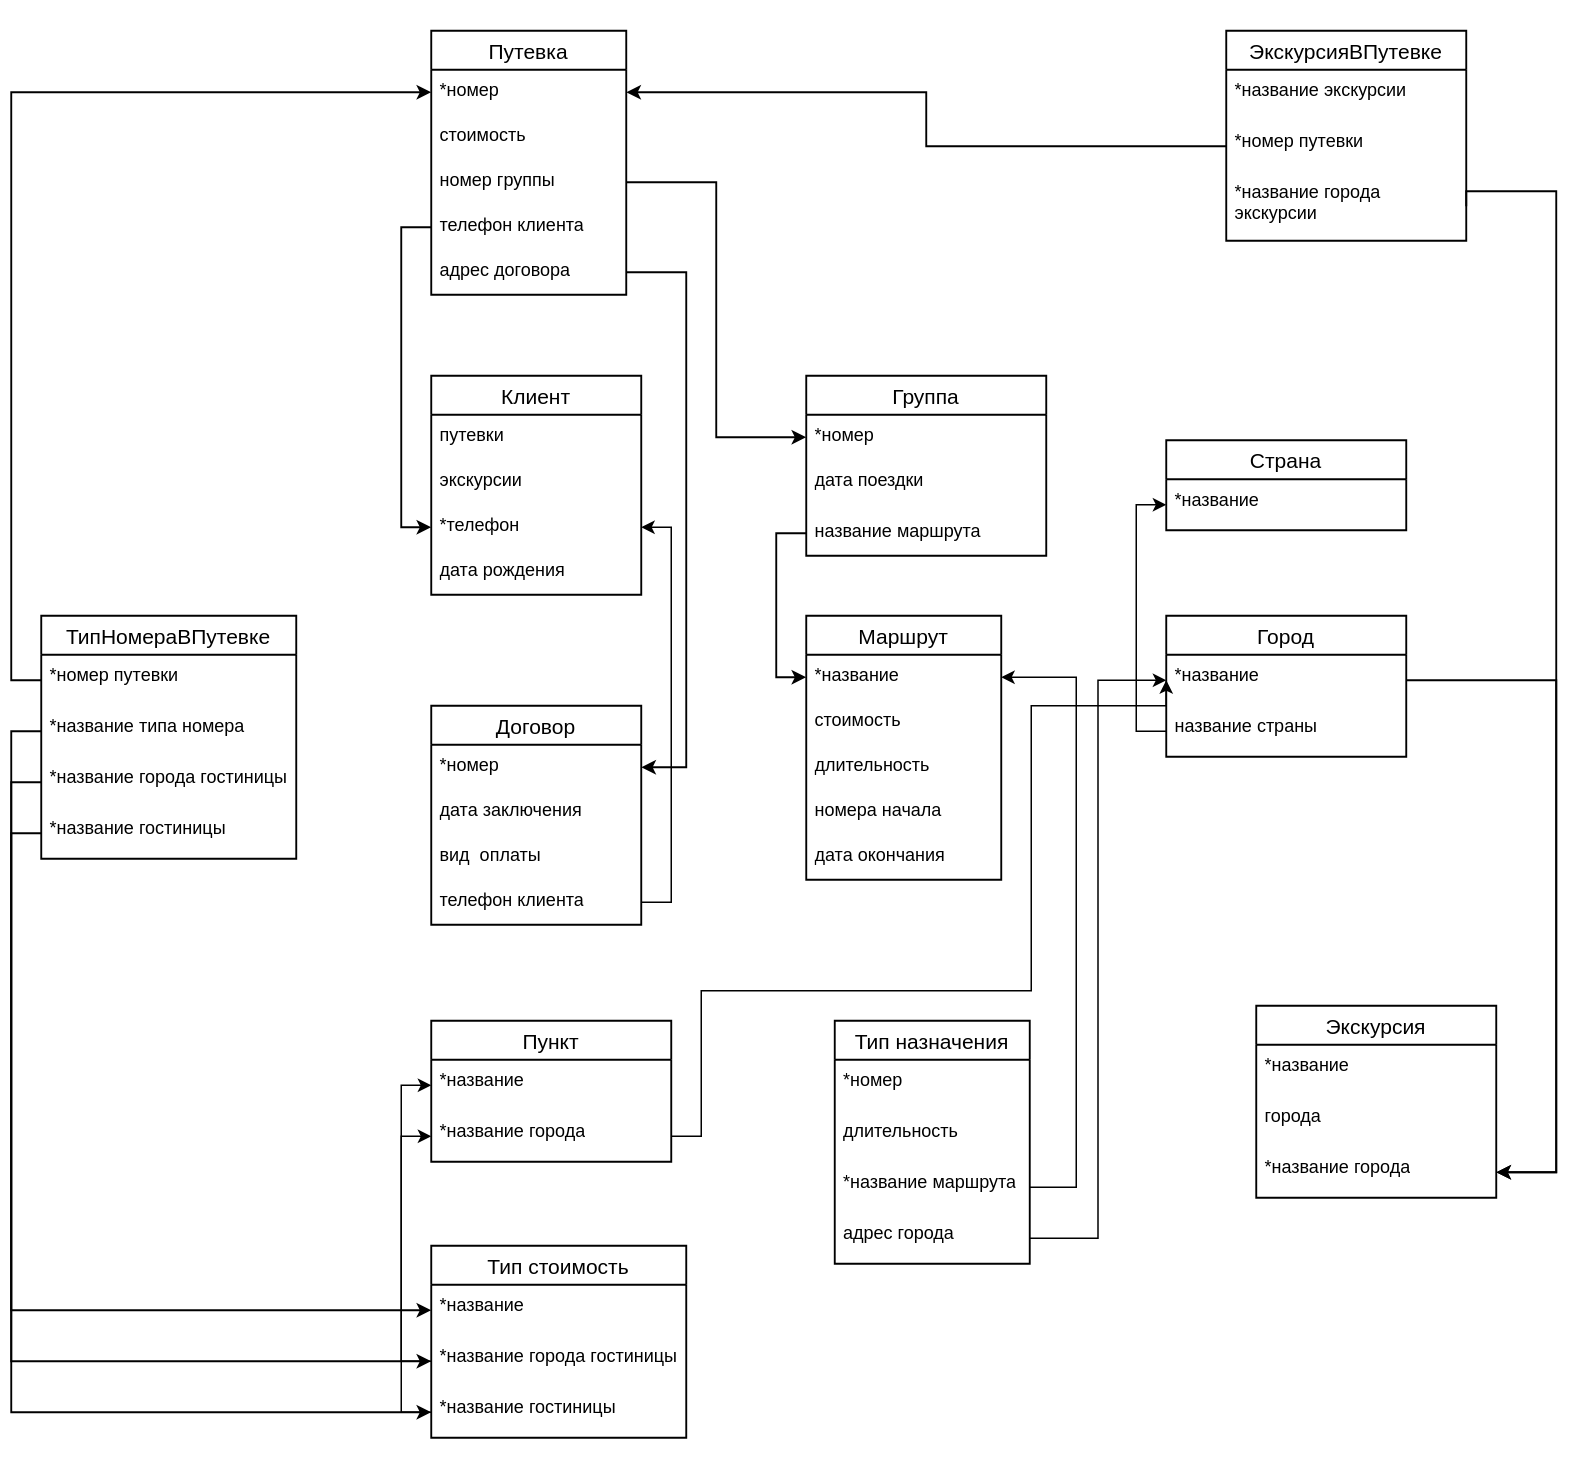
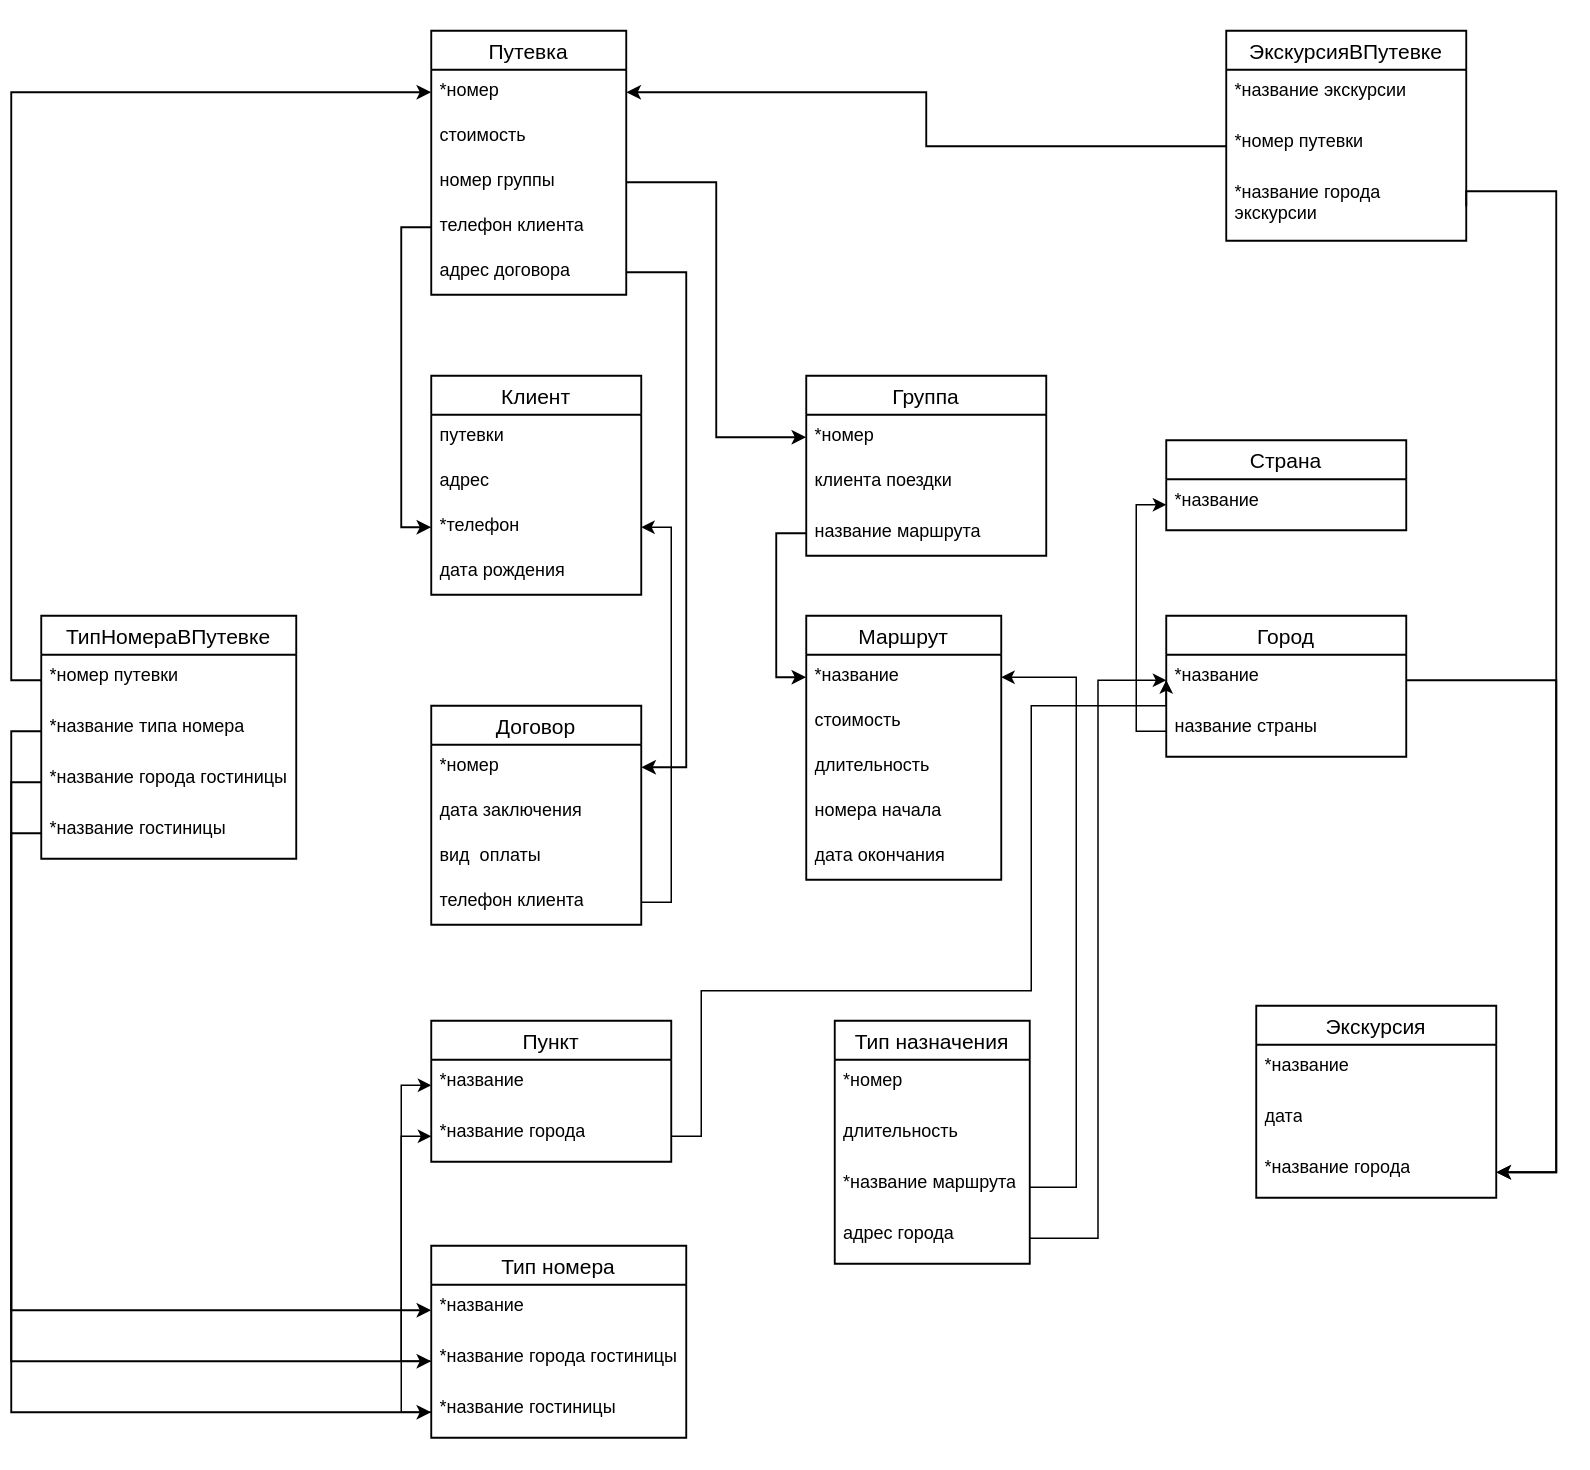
node "экскурсии": label "экскурсии" -> "адрес"
node "дата поездки": label "дата поездки" -> "клиента поездки"
node "города": label "города" -> "дата"
node "Тип стоимость": label "Тип стоимость" -> "Тип номера"
